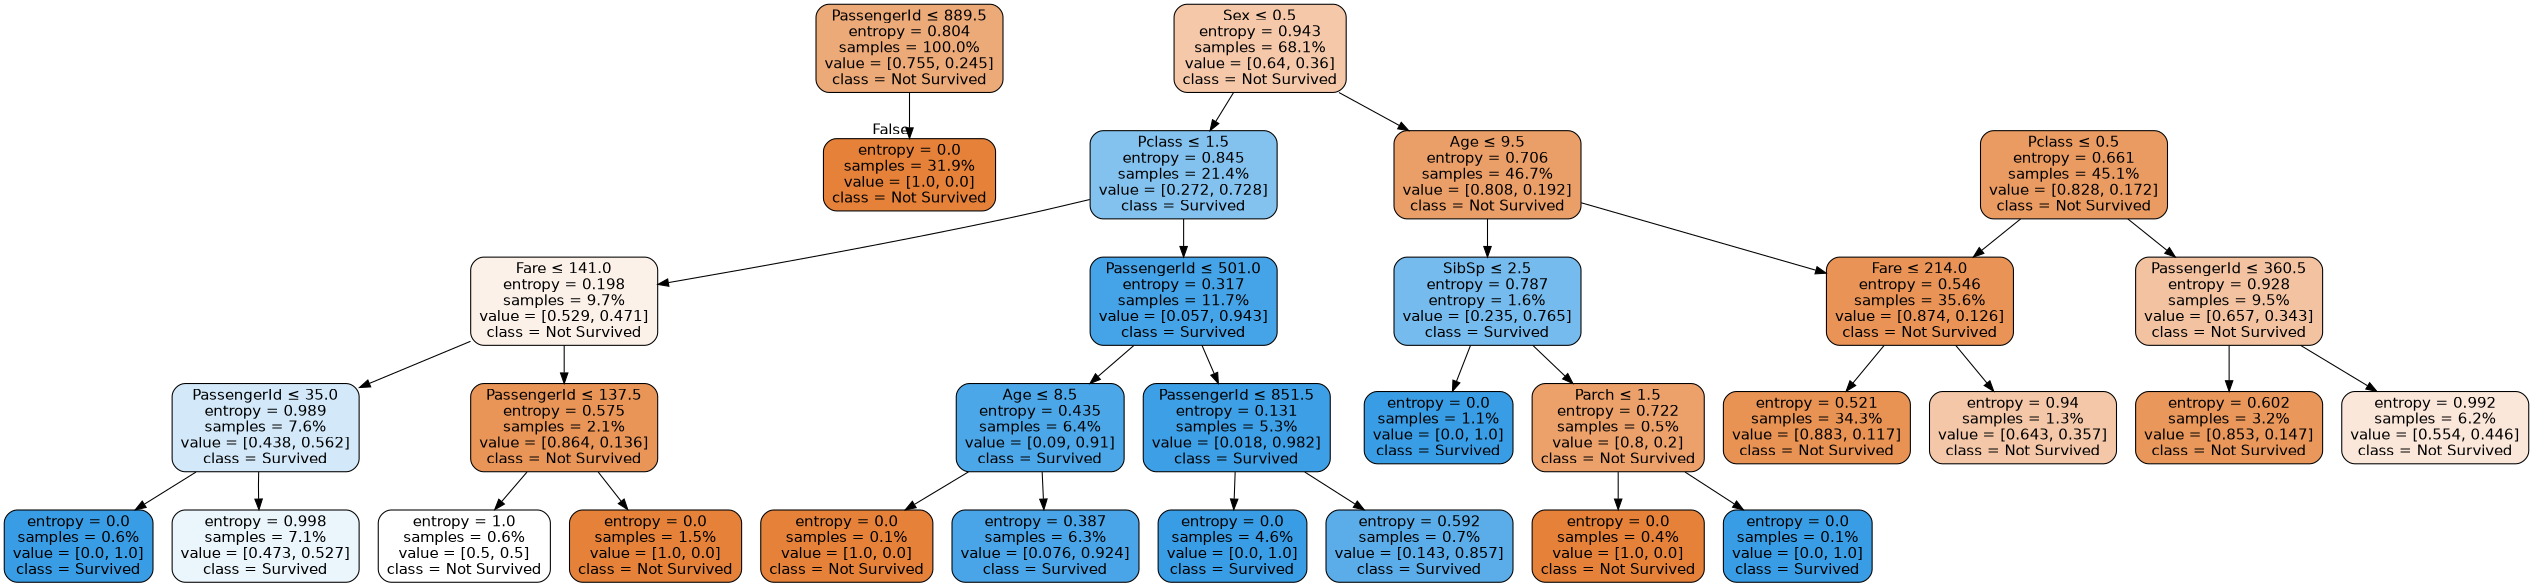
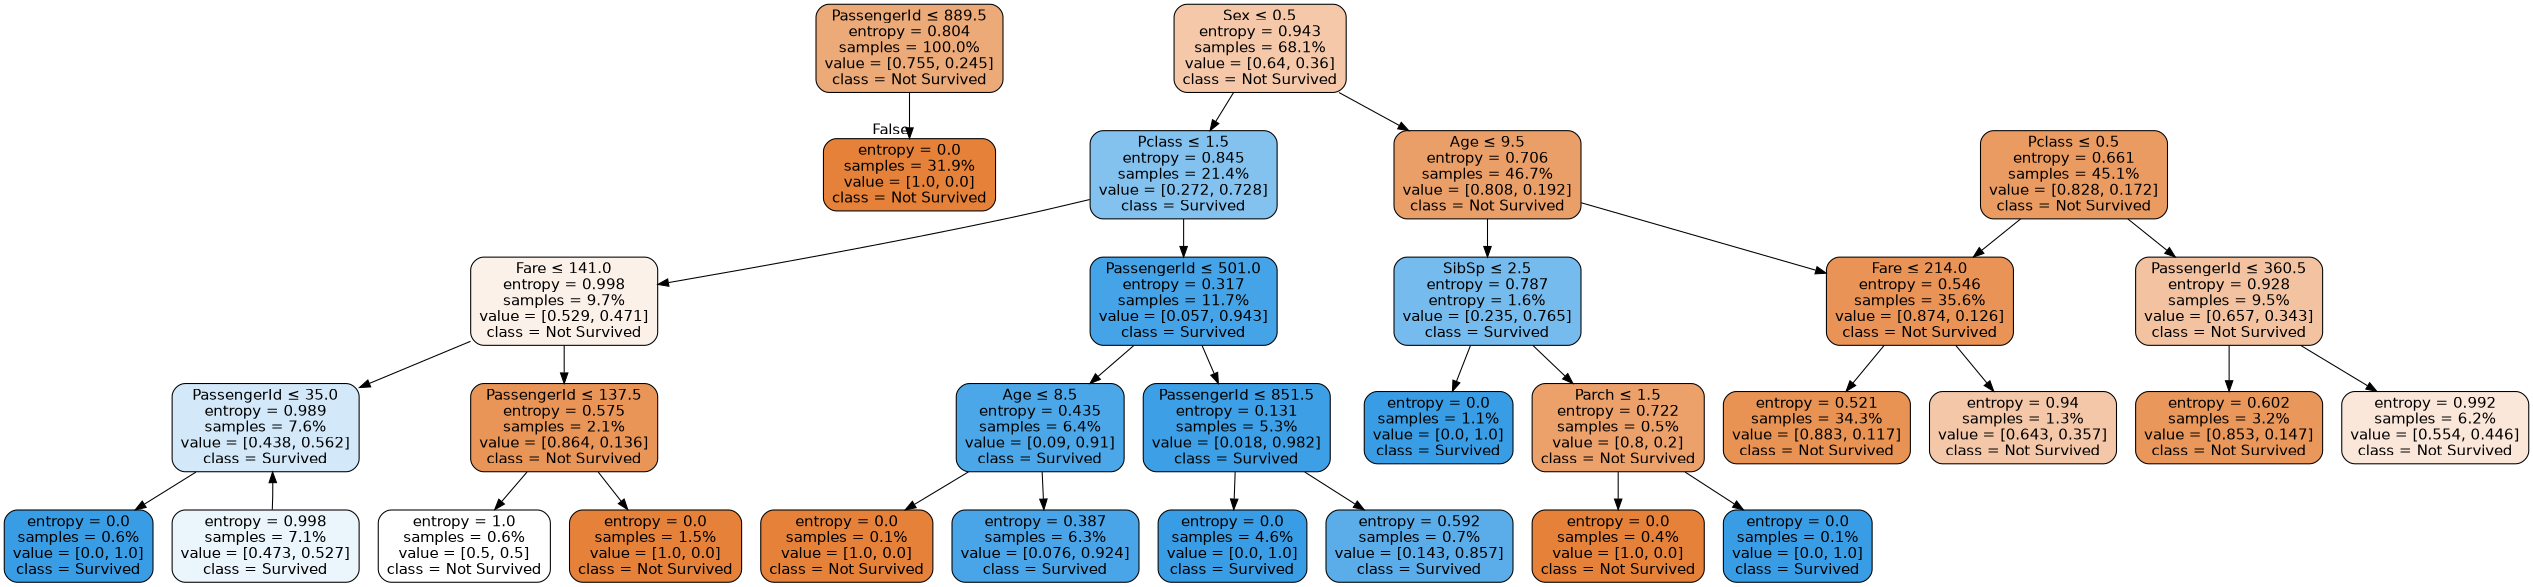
node "Fare ≤ 141.0": text "entropy = 0.198" -> "entropy = 0.998"
edge "PassengerId ≤ 35.0" -> "entropy = 0.998": reversed
